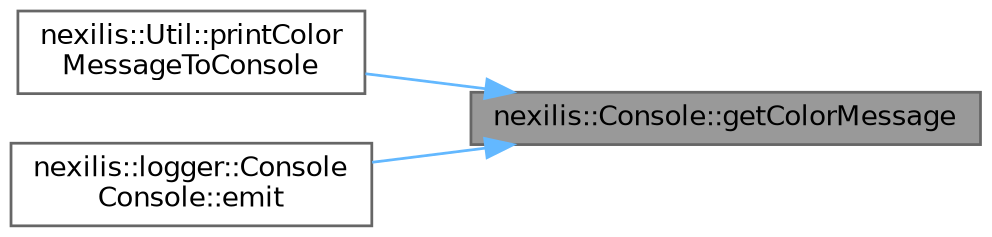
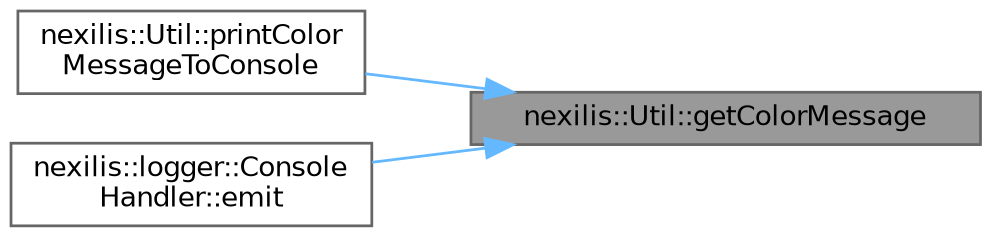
node "nexilis::Console::getColorMessage": label "nexilis::Console::getColorMessage" -> "nexilis::Util::getColorMessage"
node "nexilis::logger::Console Console::emit": label "nexilis::logger::Console Console::emit" -> "nexilis::logger::Console Handler::emit"
